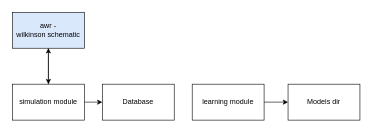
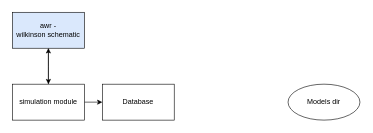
node "learning module": removed
edge "learning module" -> "Models dir": removed
node "Models dir": shape rectangle -> ellipse
